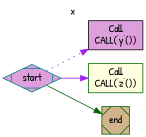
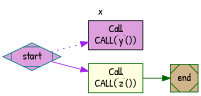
edge "start" -> "end": now "Call CALL('z'())" -> "end"
